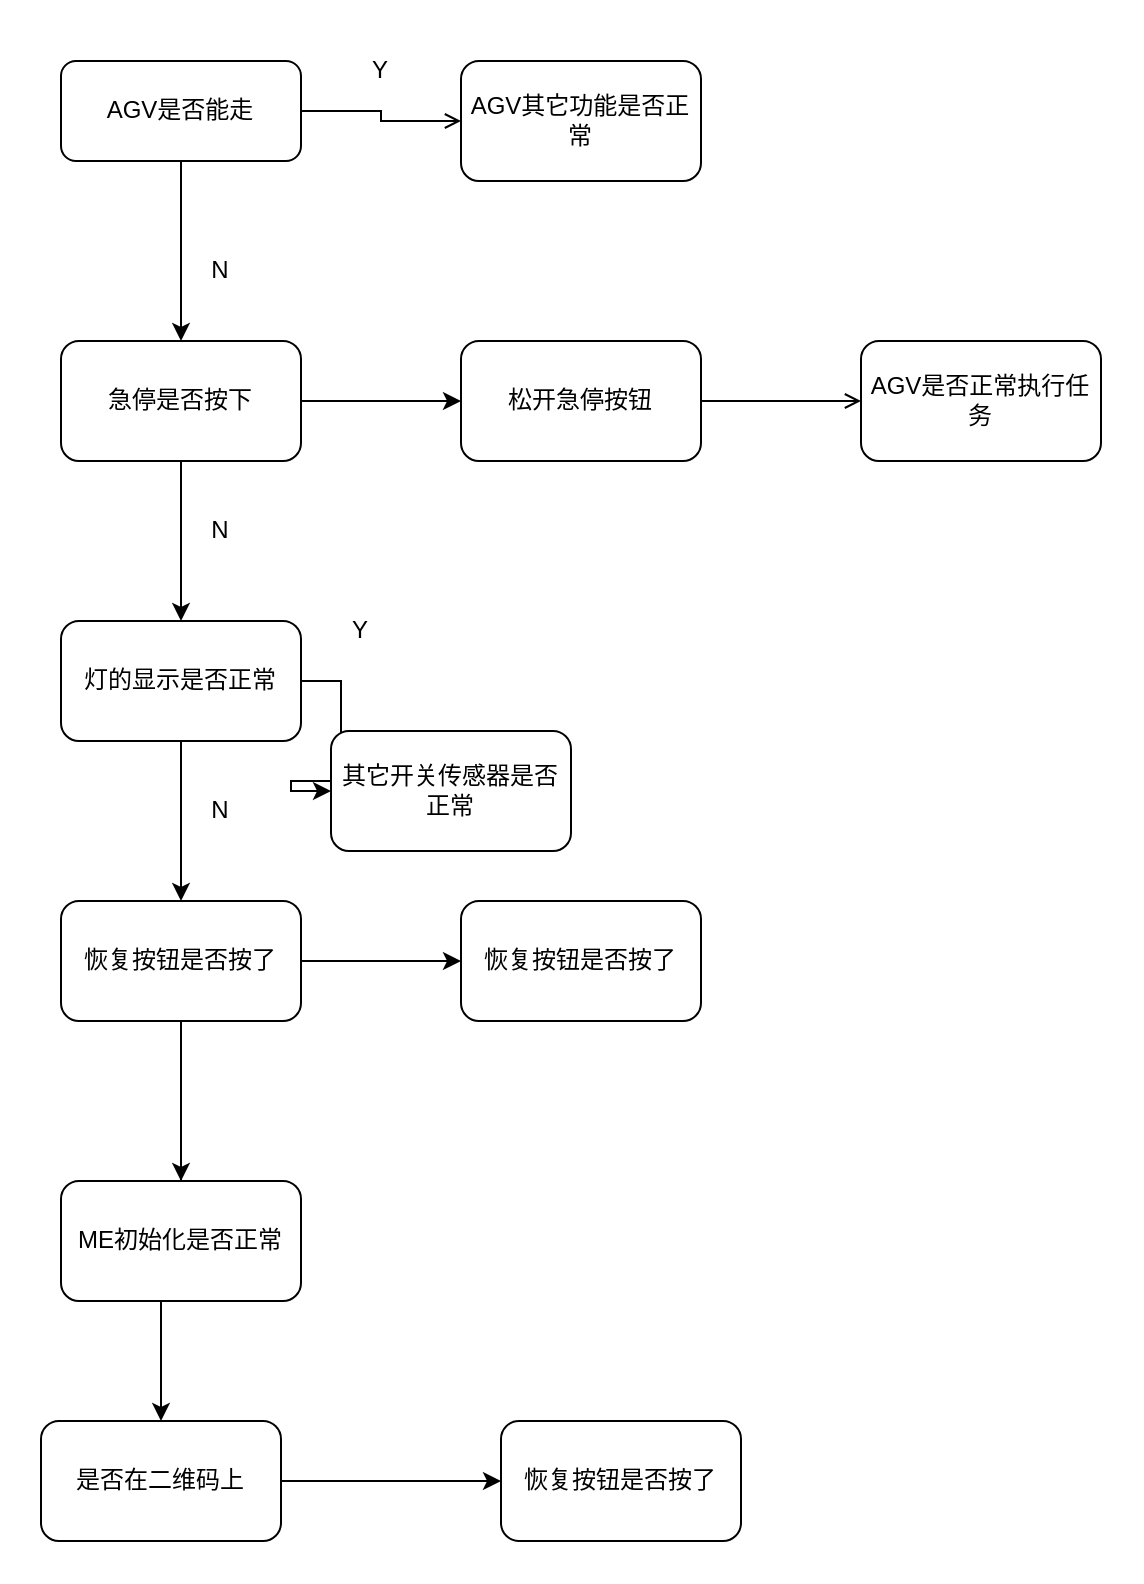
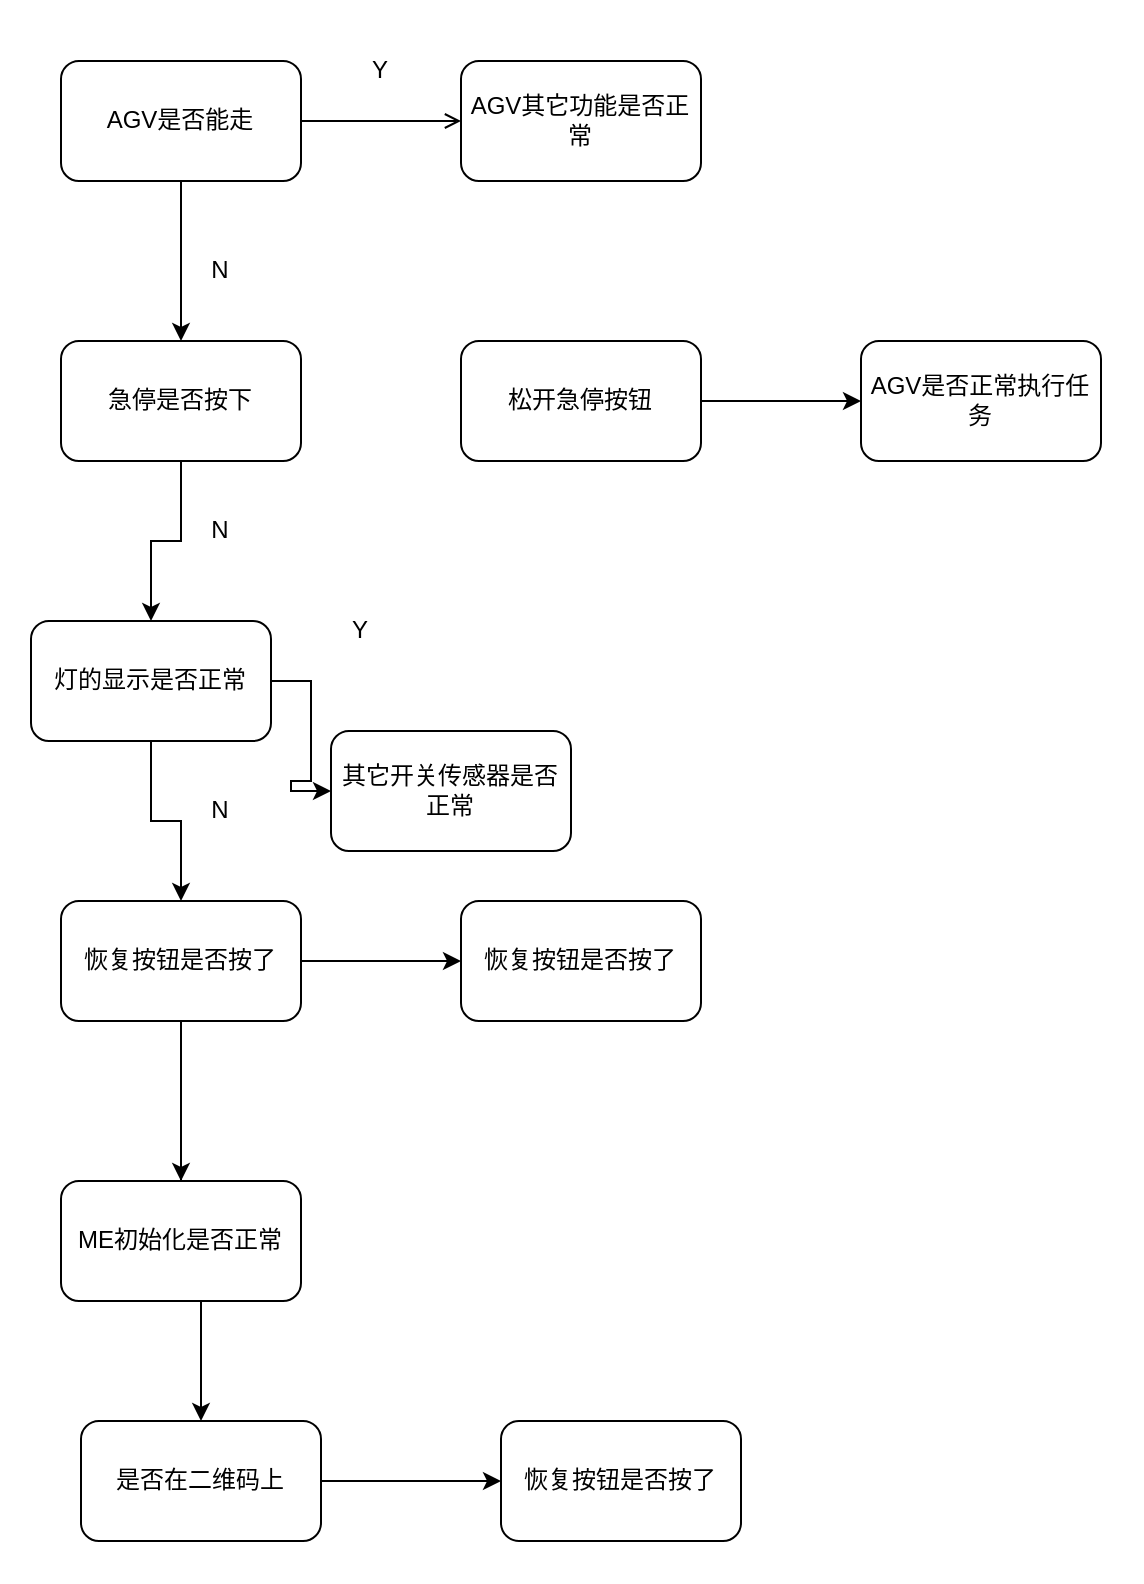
node "AGV是否能走": size 240x100 -> 240x120
edge "急停是否按下" -> "松开急停按钮": removed
edge "松开急停按钮" -> "AGV是否正常执行任务": arrowhead open -> classic
node "灯的显示是否正常": moved (181, 681) -> (151, 681)
node "是否在二维码上": moved (161, 1481) -> (201, 1481)
